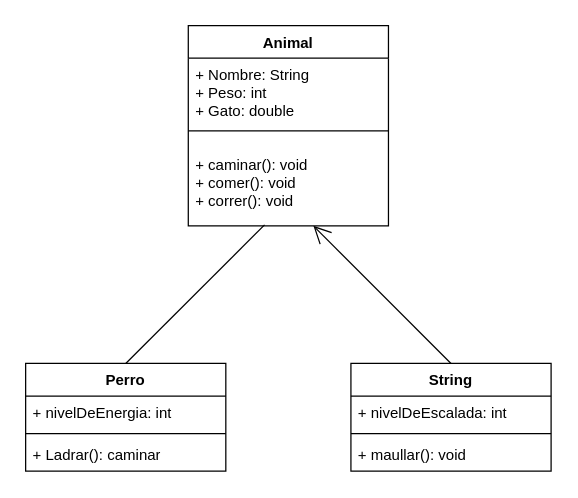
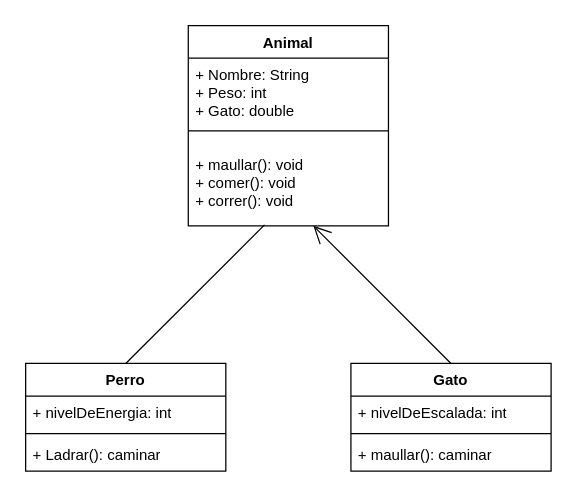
node "+ caminar(): void + comer(): void + correr(): void": label "+ caminar(): void + comer(): void + correr(): void" -> "+ maullar(): void + comer(): void + correr(): void"
node "String": label "String" -> "Gato"
node "+ maullar(): void": label "+ maullar(): void" -> "+ maullar(): caminar"
